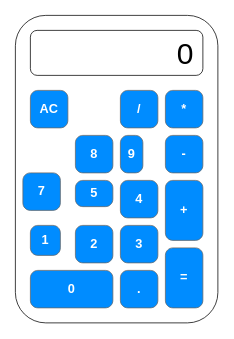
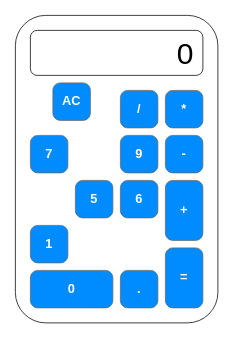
node "AC": moved (49, 109) -> (72, 102)
node "8": removed
node "9": size 23x38 -> 38x38
node "7": moved (42, 192) -> (49, 154)
node "5": size 38x26 -> 38x38
node "4": label "4" -> "6"
node "1": size 30x30 -> 38x38
node "2": removed
node "3": removed
